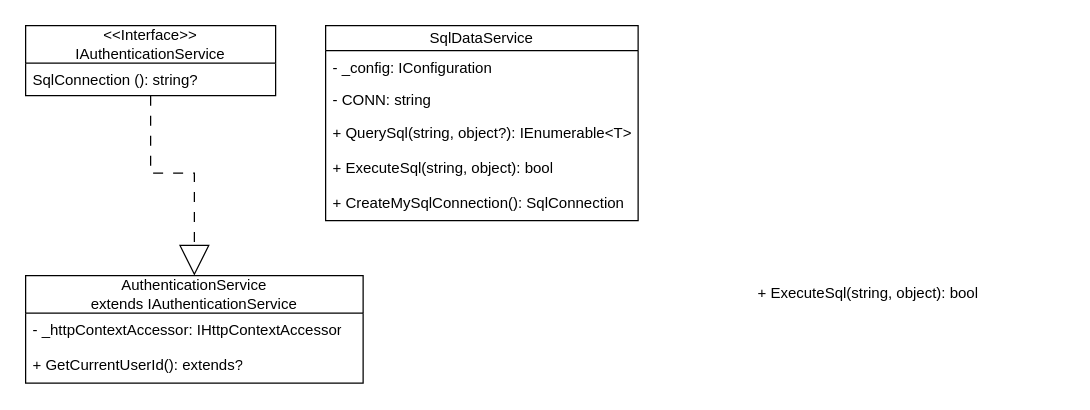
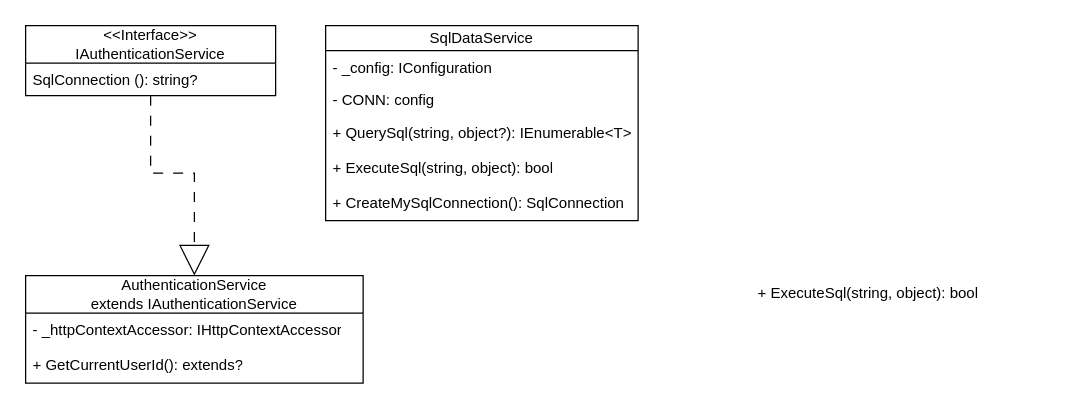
node "- CONN: string": label "- CONN: string" -> "- CONN: config"
